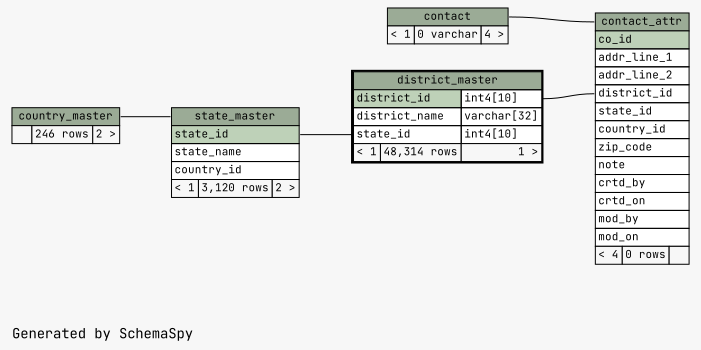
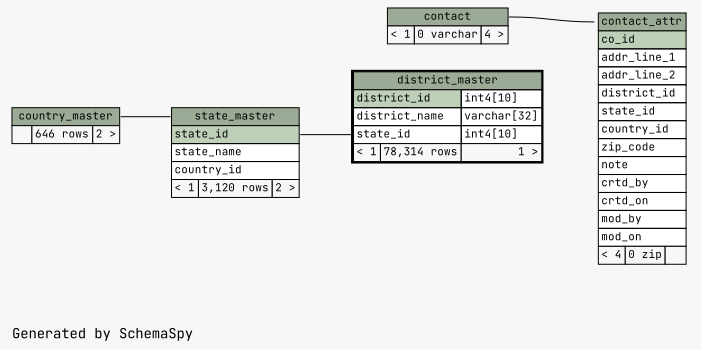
edge "district_master" -- "contact_attr": removed
node "country_master": text "246 rows" -> "646 rows"
node "district_master": text "48,314 rows" -> "78,314 rows"
node "contact_attr": text "0 rows" -> "0 zip"
